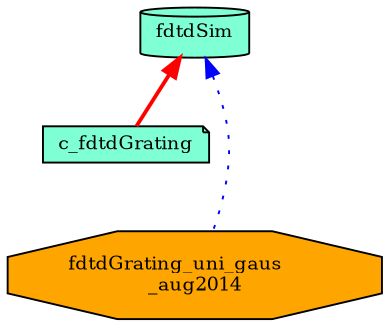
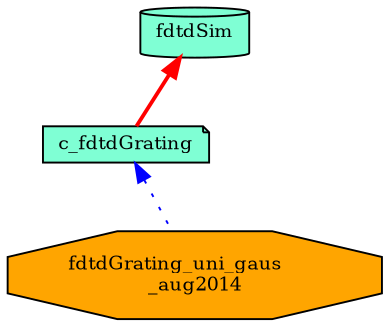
edge "fdtdGrating_uni_gaus _aug2014" -> "fdtdSim": now "fdtdGrating_uni_gaus _aug2014" -> "c_fdtdGrating"
